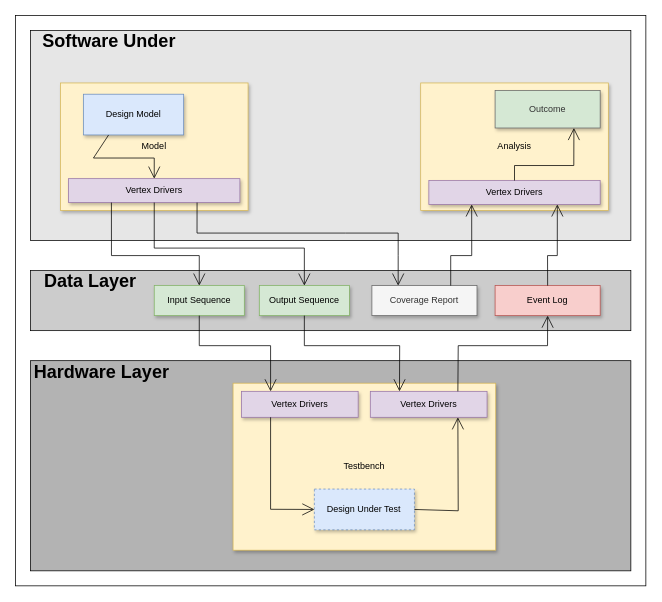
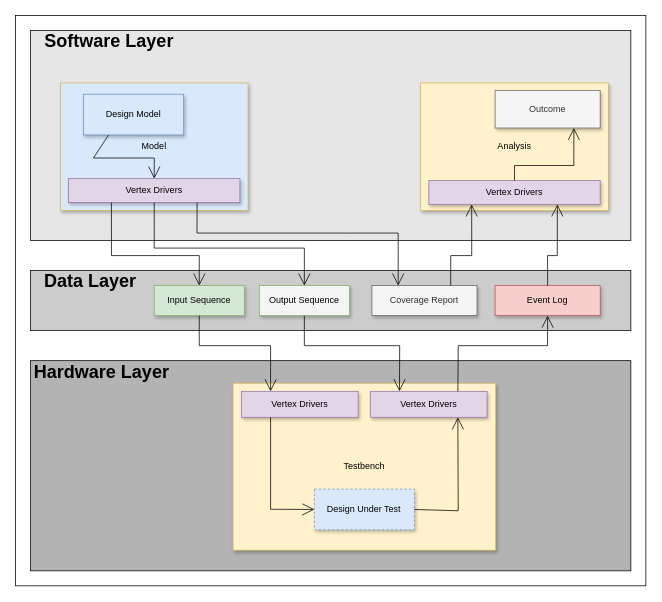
node "Software Under": label "Software Under" -> "Software Layer"
node "Outcome": fillcolor #d5e8d4 -> #f5f5f5
node "Model": fillcolor #fff2cc -> #dae8fc
node "Output Sequence": fillcolor #d5e8d4 -> #f5f5f5
